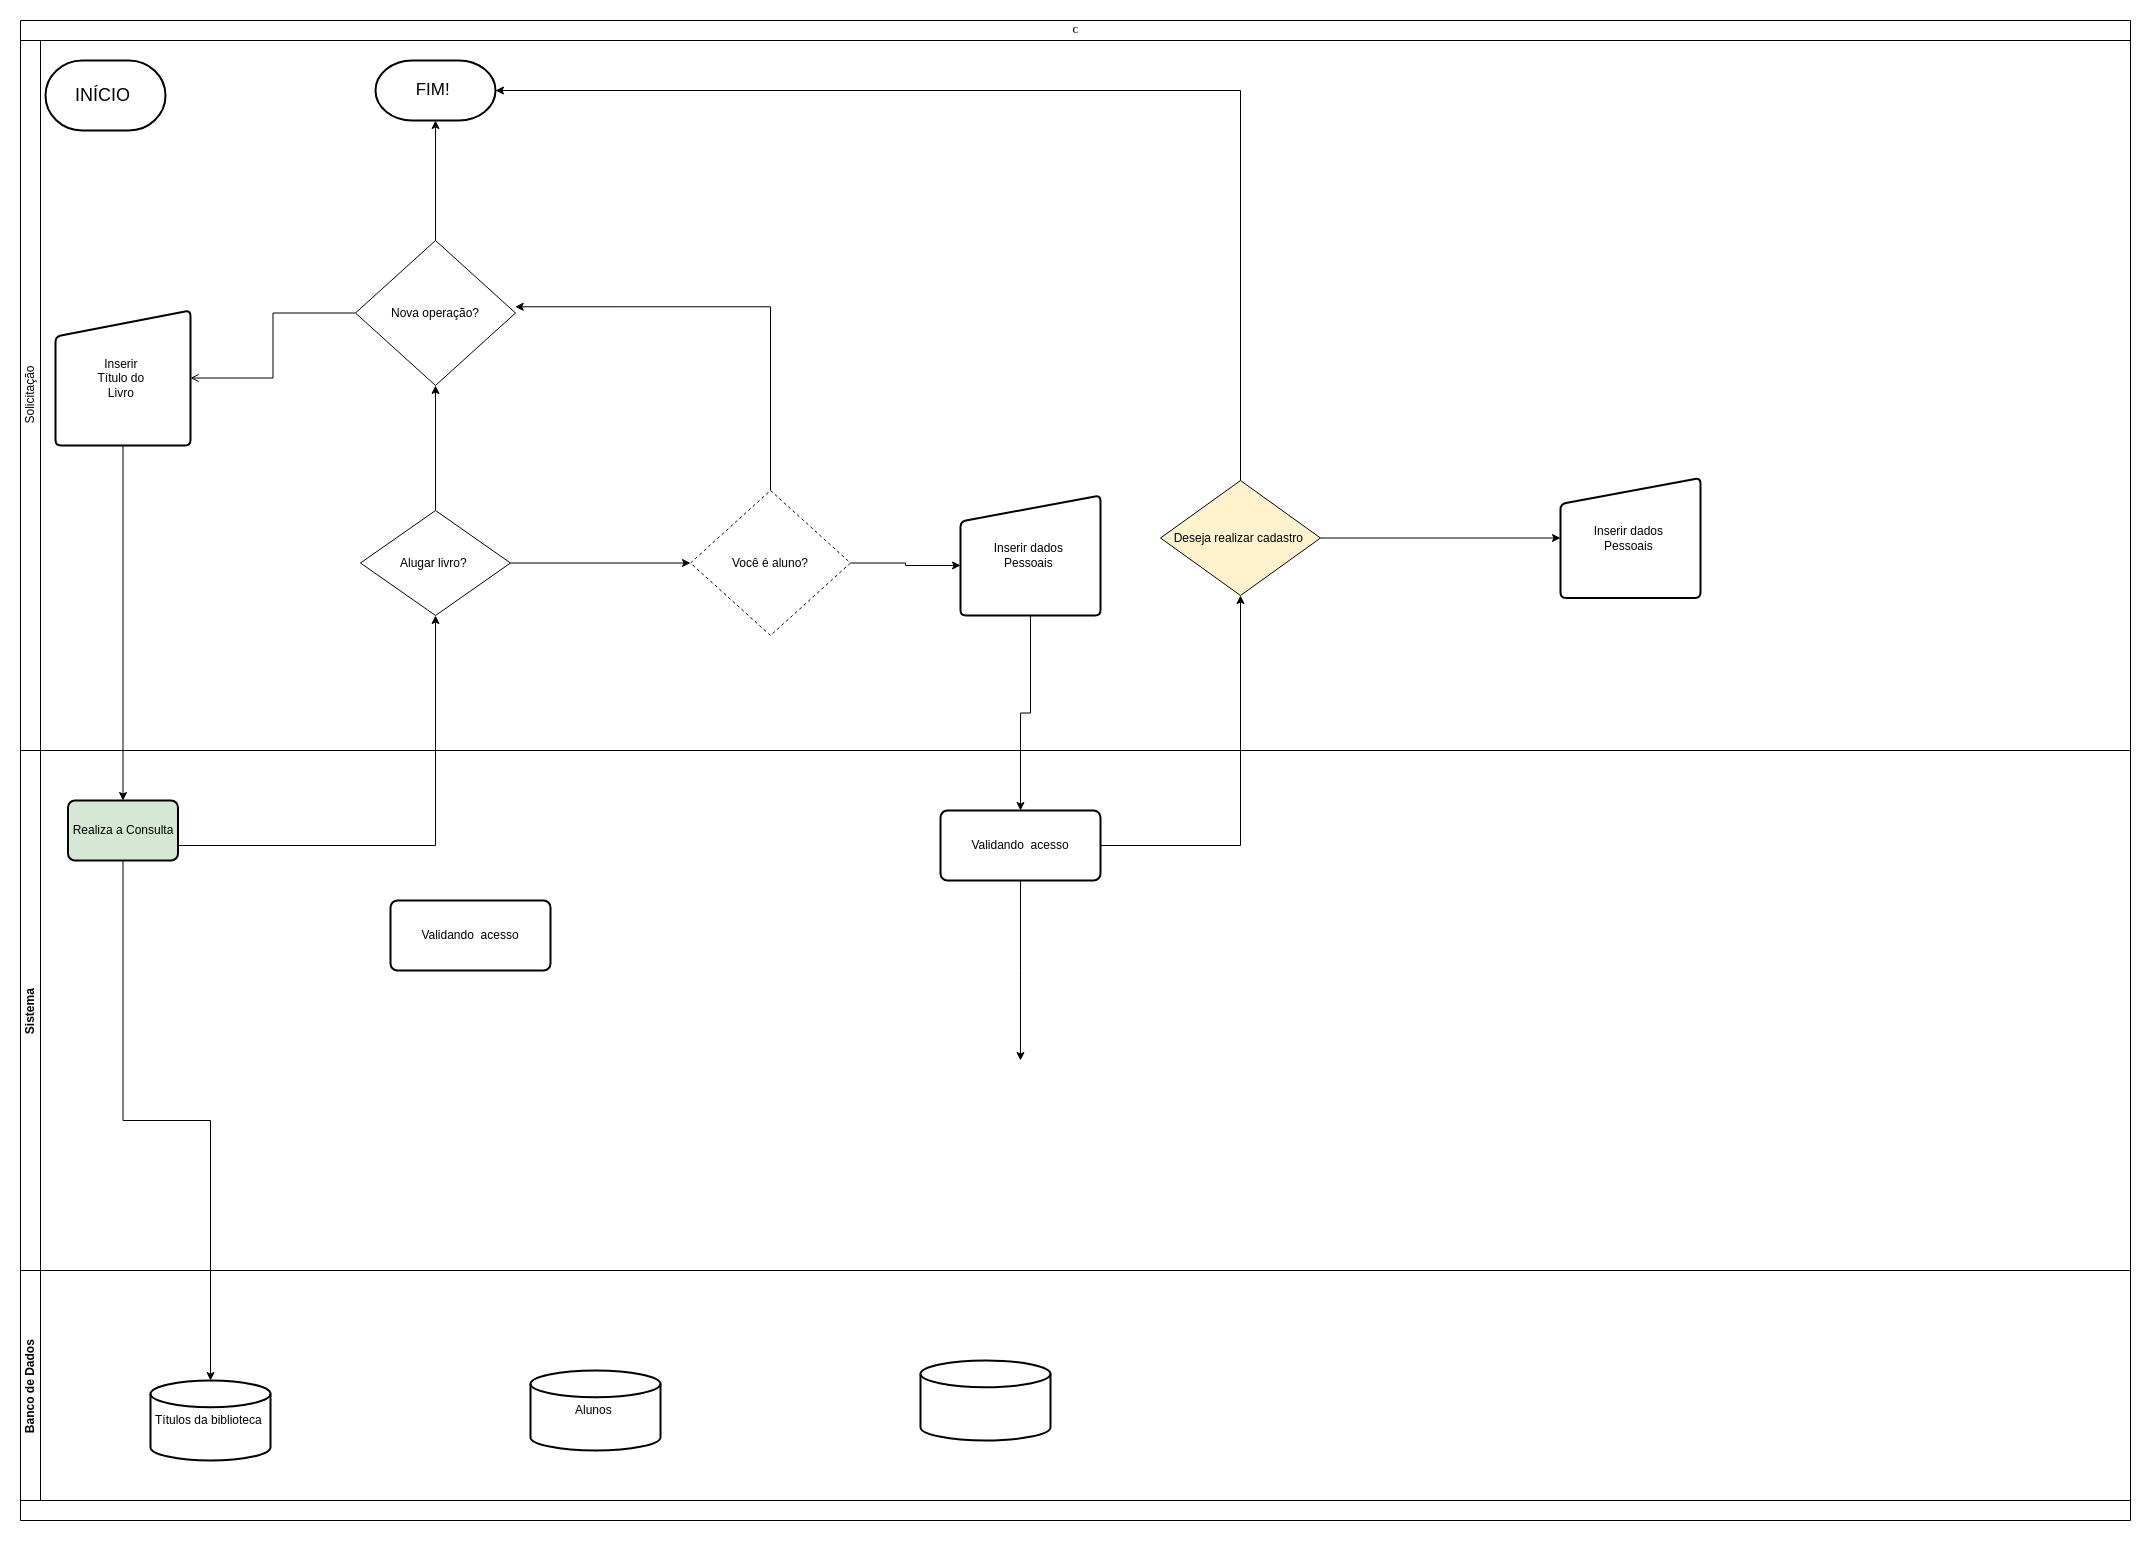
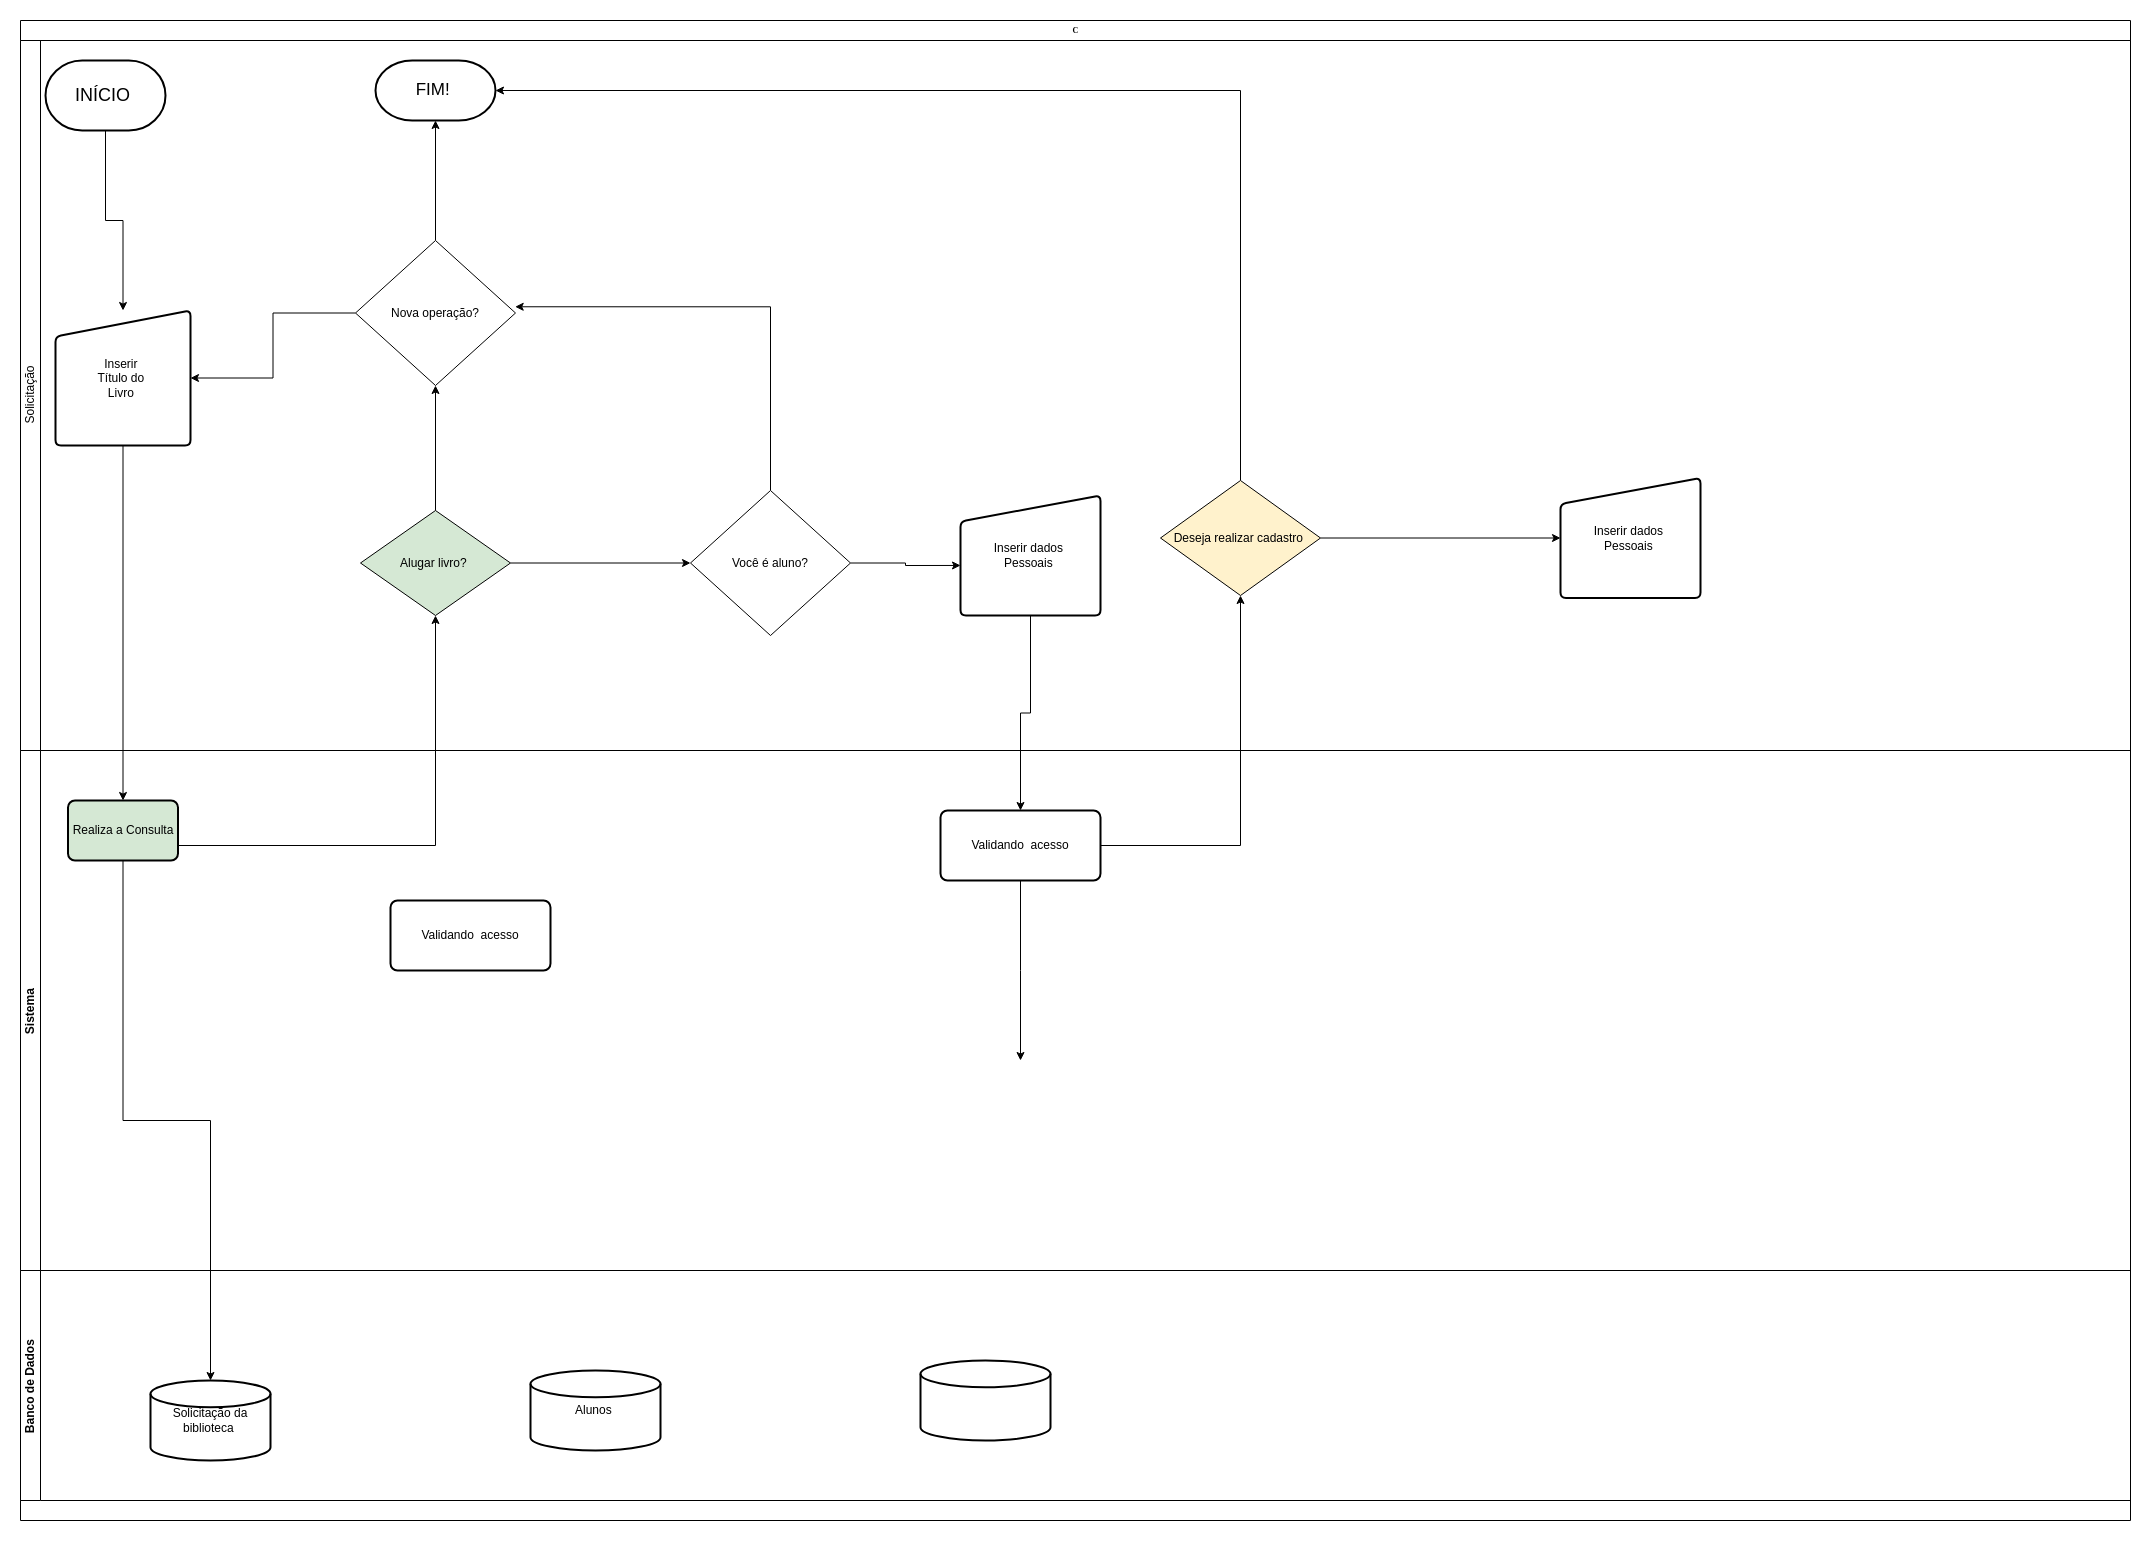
edge "INÍCIO" -> "Inserir Título do Livro": added
edge "Nova operação?" -> "Inserir Título do Livro": arrowhead open -> classic
node "Alugar livro?": fillcolor #ffffff -> #d5e8d4
node "Você é aluno?": style dashed -> solid
node "Títulos da biblioteca": label "Títulos da biblioteca" -> "Solicitação da biblioteca"
